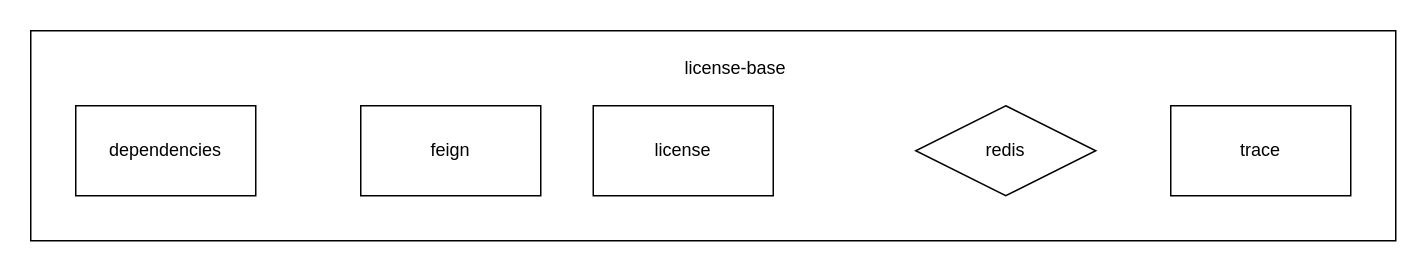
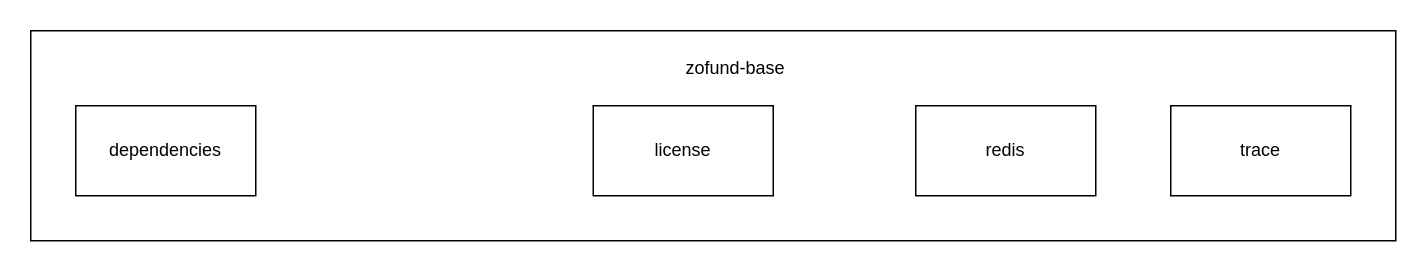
node "license-base": label "license-base" -> "zofund-base"
node "feign": removed
node "redis": shape diamond -> rectangle
